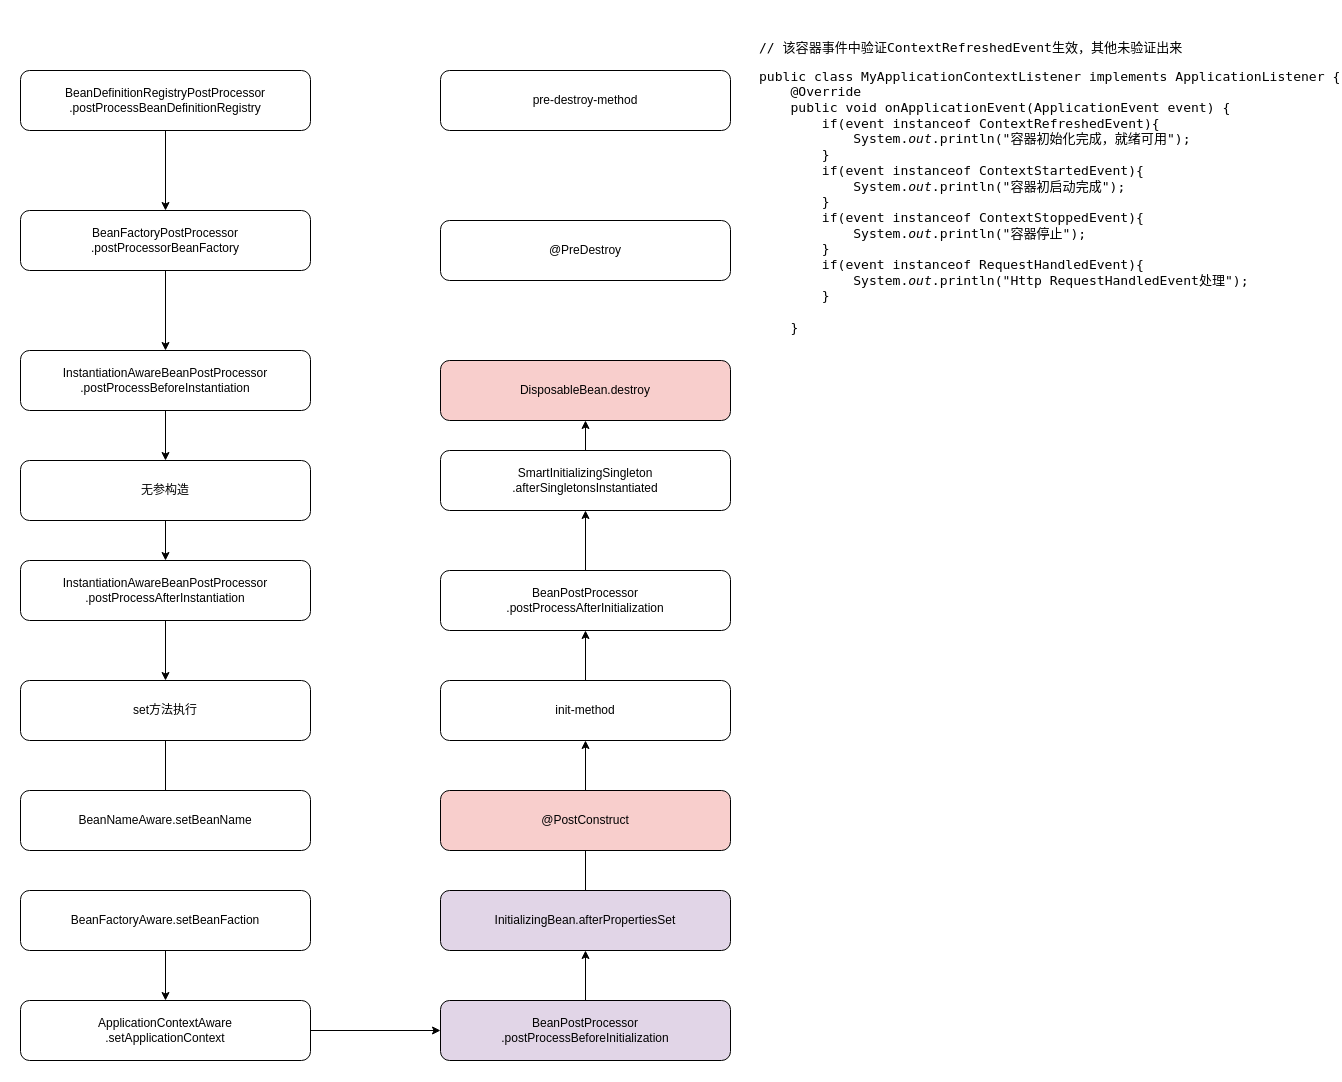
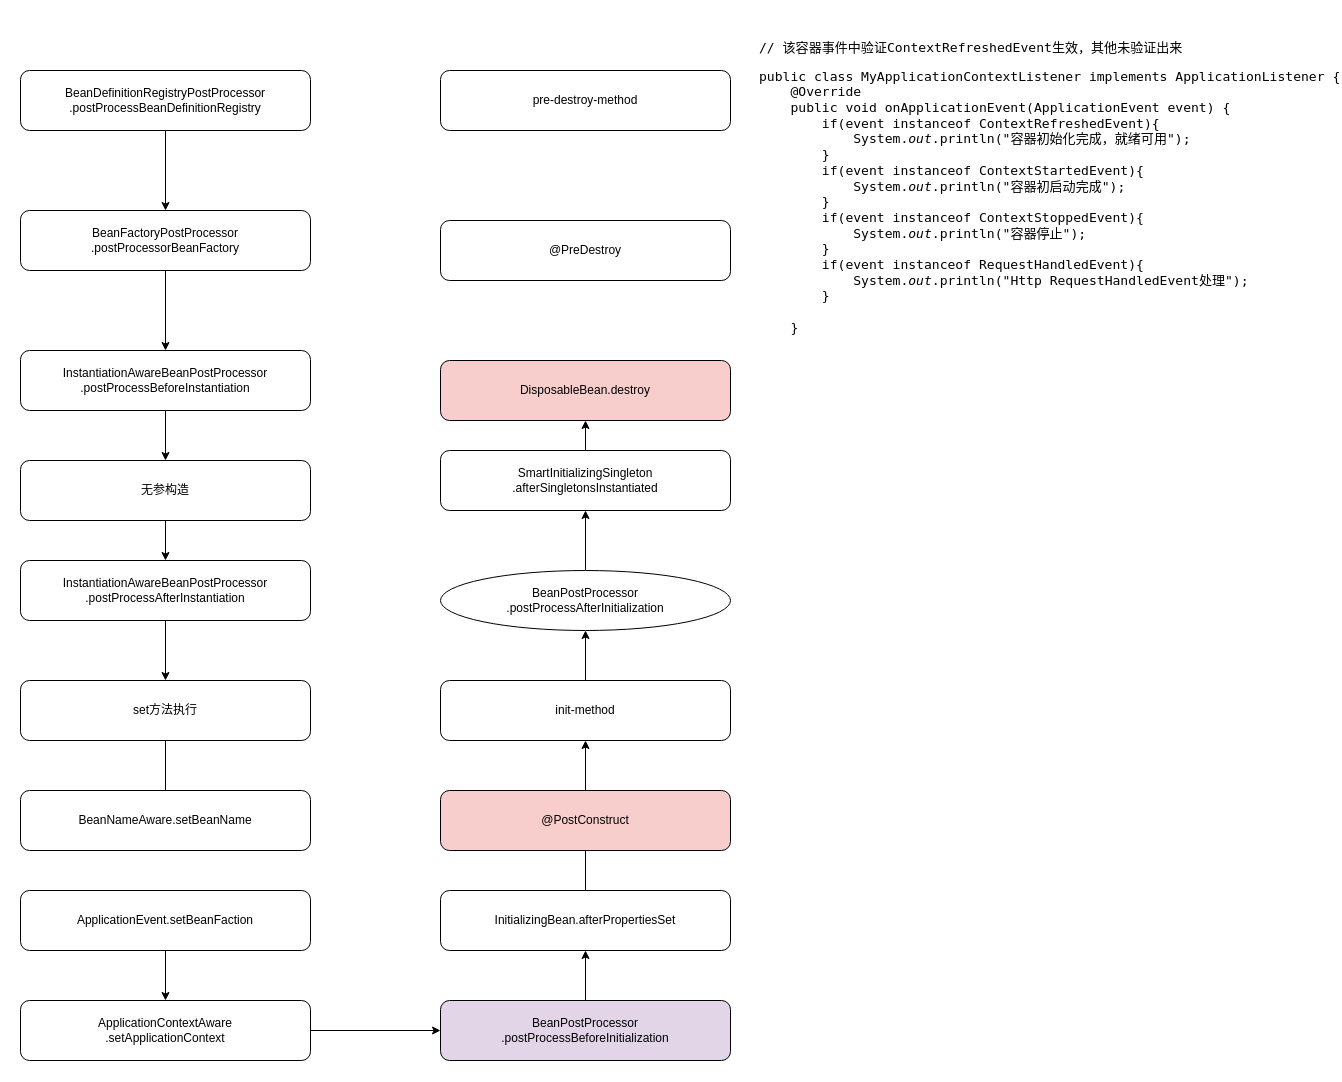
node "BeanPostProcessor .postProcessAfterInitialization": shape rounded rectangle -> ellipse
node "BeanFactoryAware.setBeanFaction": label "BeanFactoryAware.setBeanFaction" -> "ApplicationEvent.setBeanFaction"
node "InitializingBean.afterPropertiesSet": fillcolor #e1d5e7 -> #ffffff
